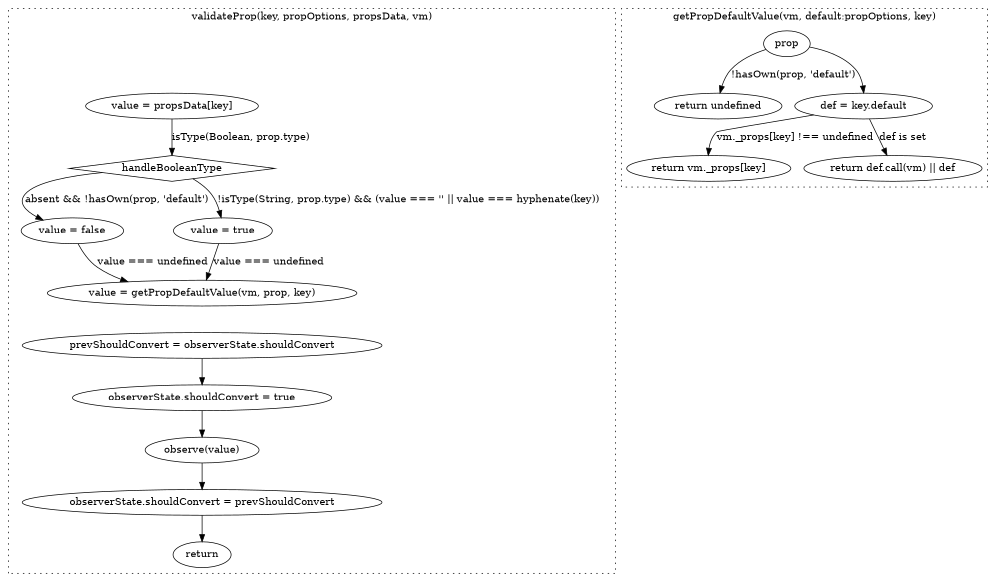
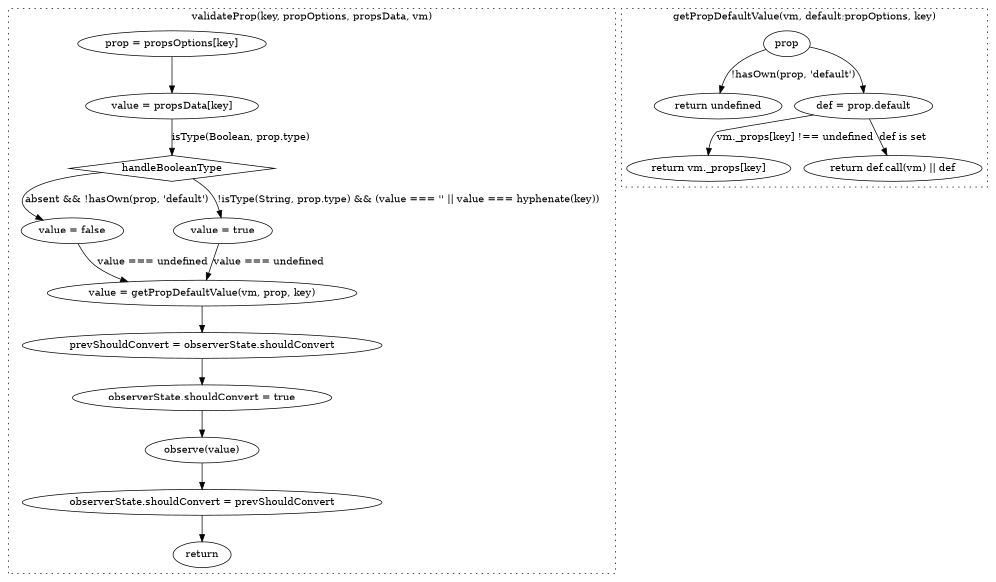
node "prop = propsOptions[key]": added
node "def = key.default": label "def = key.default" -> "def = prop.default"
edge "value = getPropDefaultValue(vm, prop, key)" -> "prevShouldConvert = observerState.shouldConvert": added
